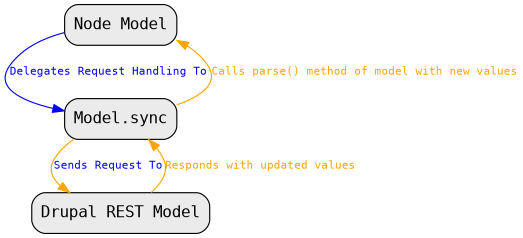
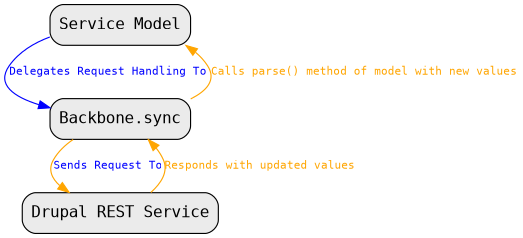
node "Node Model": label "Node Model" -> "Service Model"
node "Model.sync": label "Model.sync" -> "Backbone.sync"
node "Drupal REST Model": label "Drupal REST Model" -> "Drupal REST Service"
